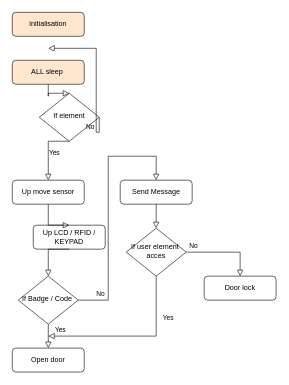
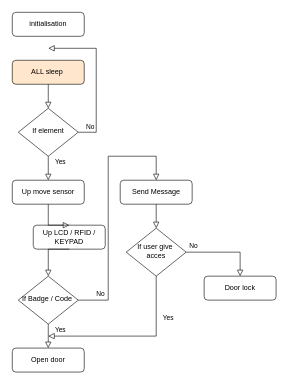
node "initialisation": fillcolor #ffe6cc -> #ffffff
node "If element": moved (69, 117) -> (48, 132)
node "If user element acces": label "If user element acces" -> "If user give acces"
